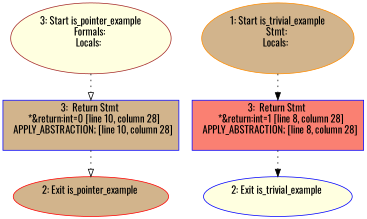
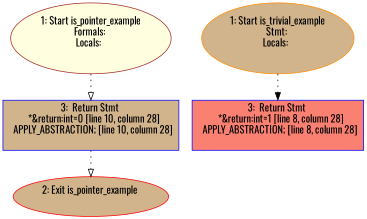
node "3: Start is_pointer_example Formals: Locals:": label "3: Start is_pointer_example Formals: Locals:" -> "1: Start is_pointer_example Formals: Locals:"
node "2: Exit is_trivial_example": removed
